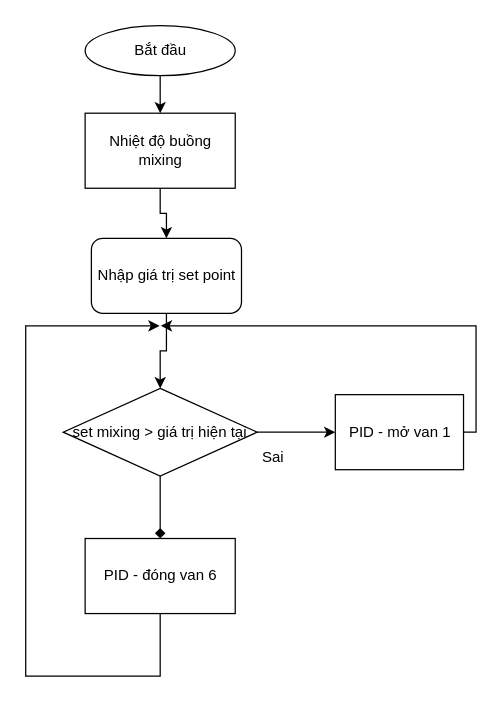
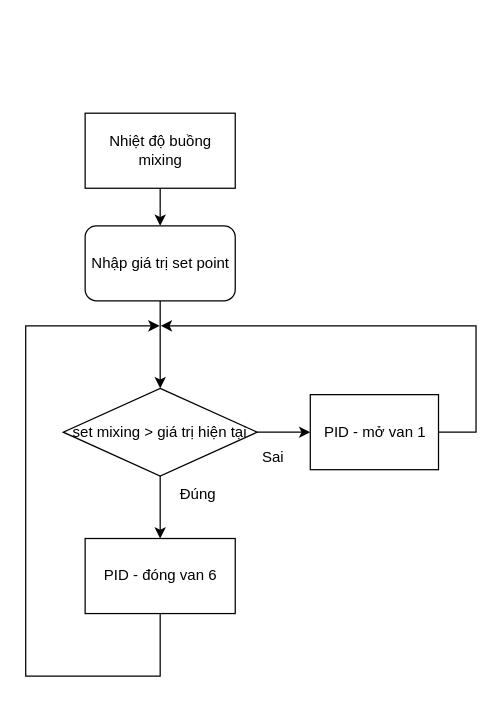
node "Bắt đầu": removed
edge "Bắt đầu" -> "Nhiệt độ buồng mixing": removed
node "Nhập giá trị set point": moved (166, 276) -> (160, 263)
node "PID - mở van 1": moved (399, 432) -> (374, 432)
node "Đúng": added
edge "set mixing > giá trị hiện tại" -> "PID - đóng van 6": arrowhead diamond -> classic
